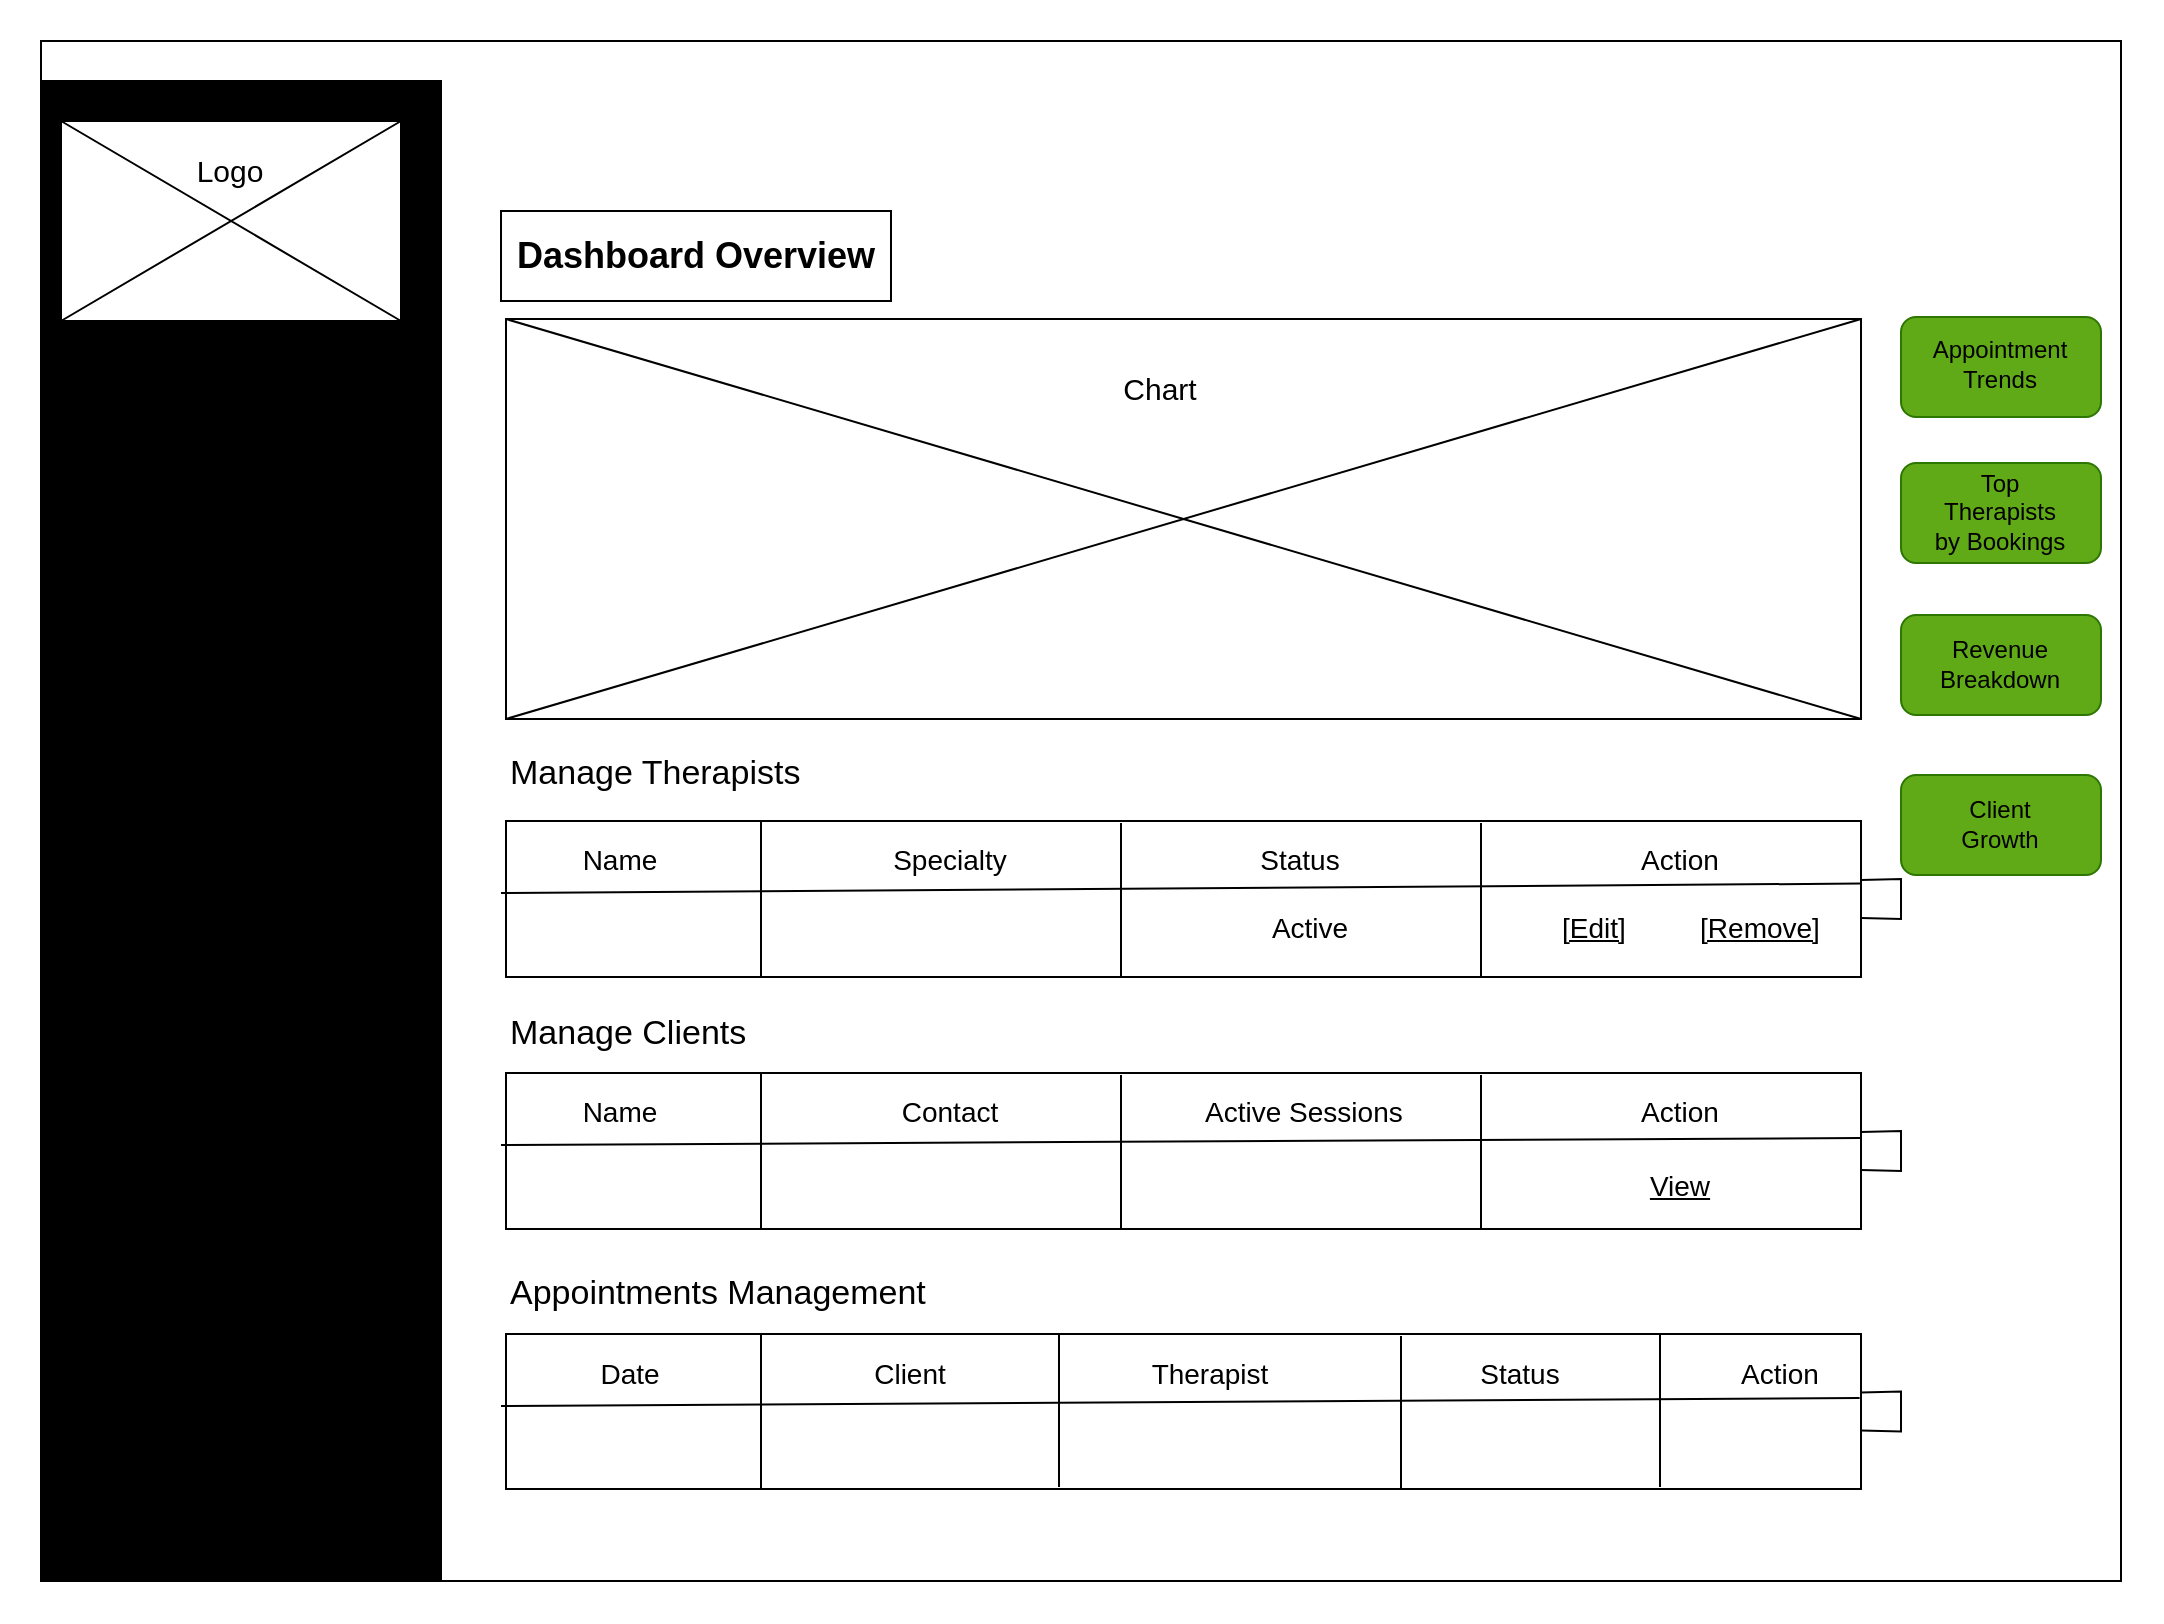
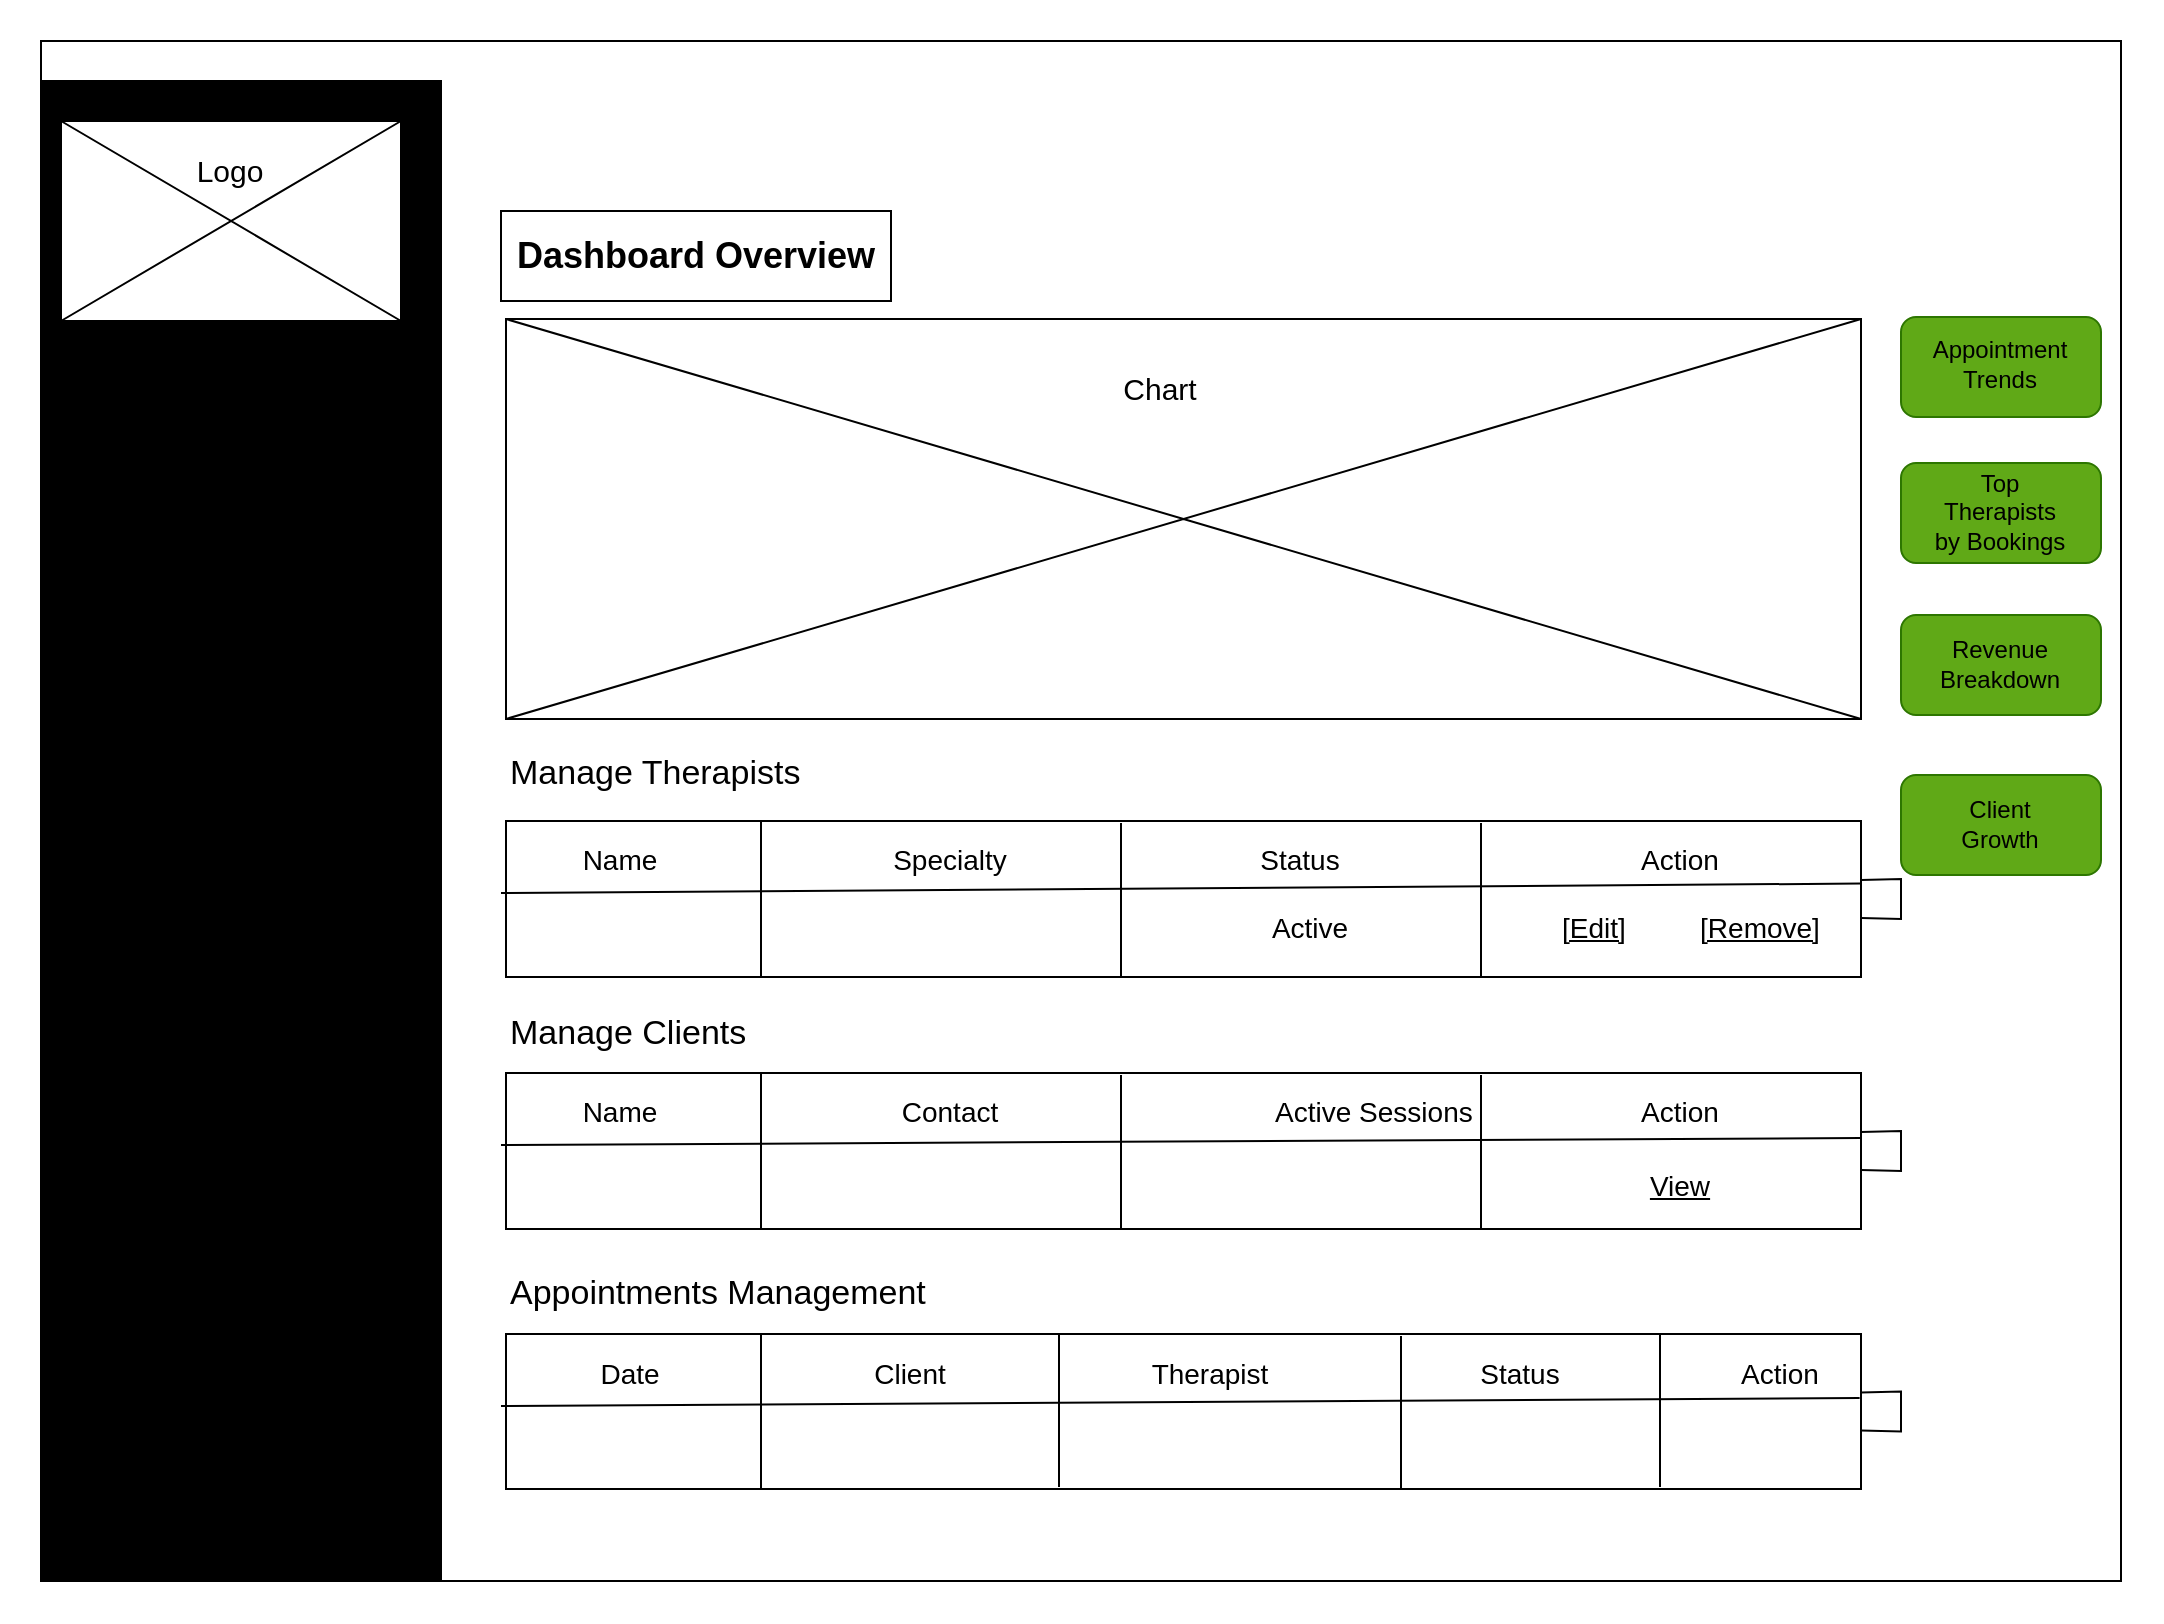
node "Active Sessions": moved (1301, 1113) -> (1371, 1113)
